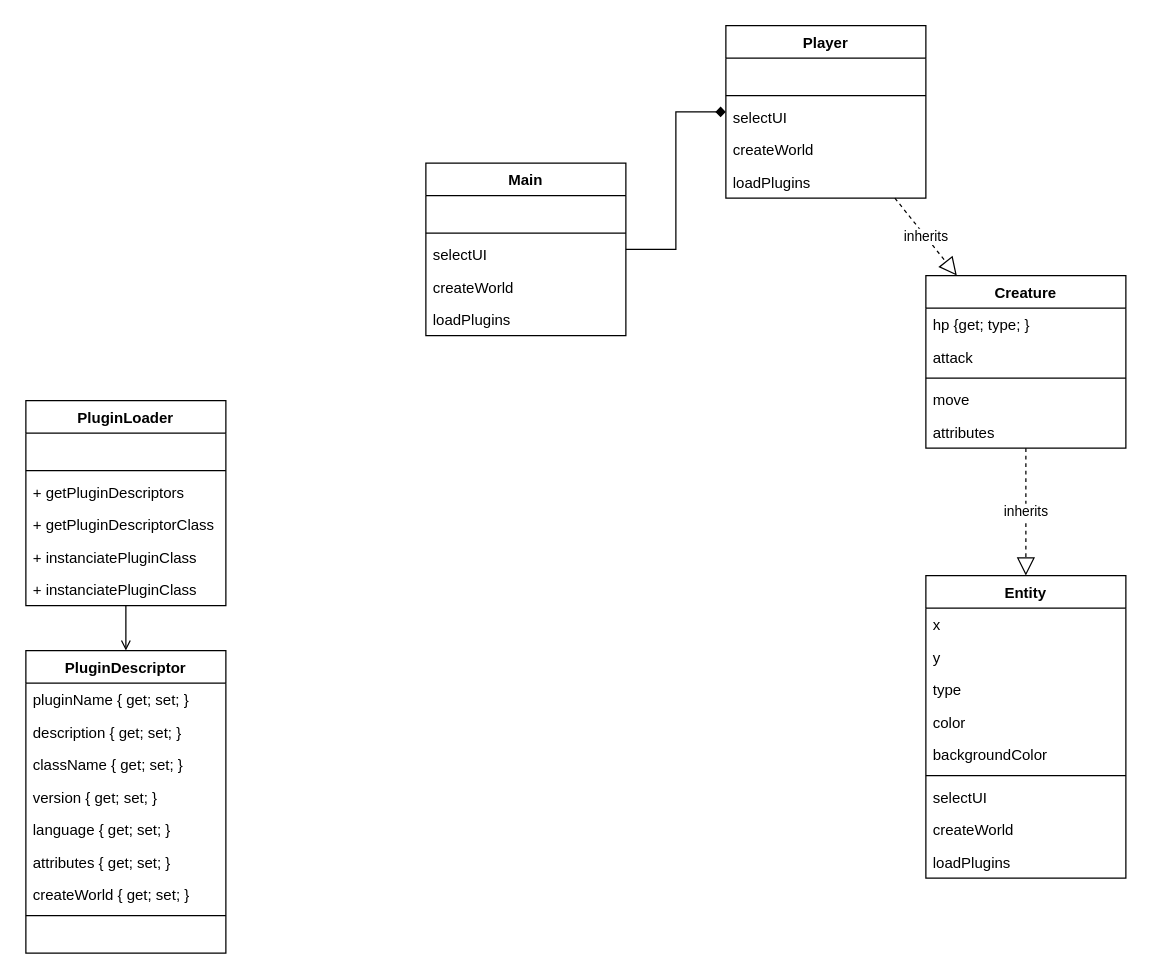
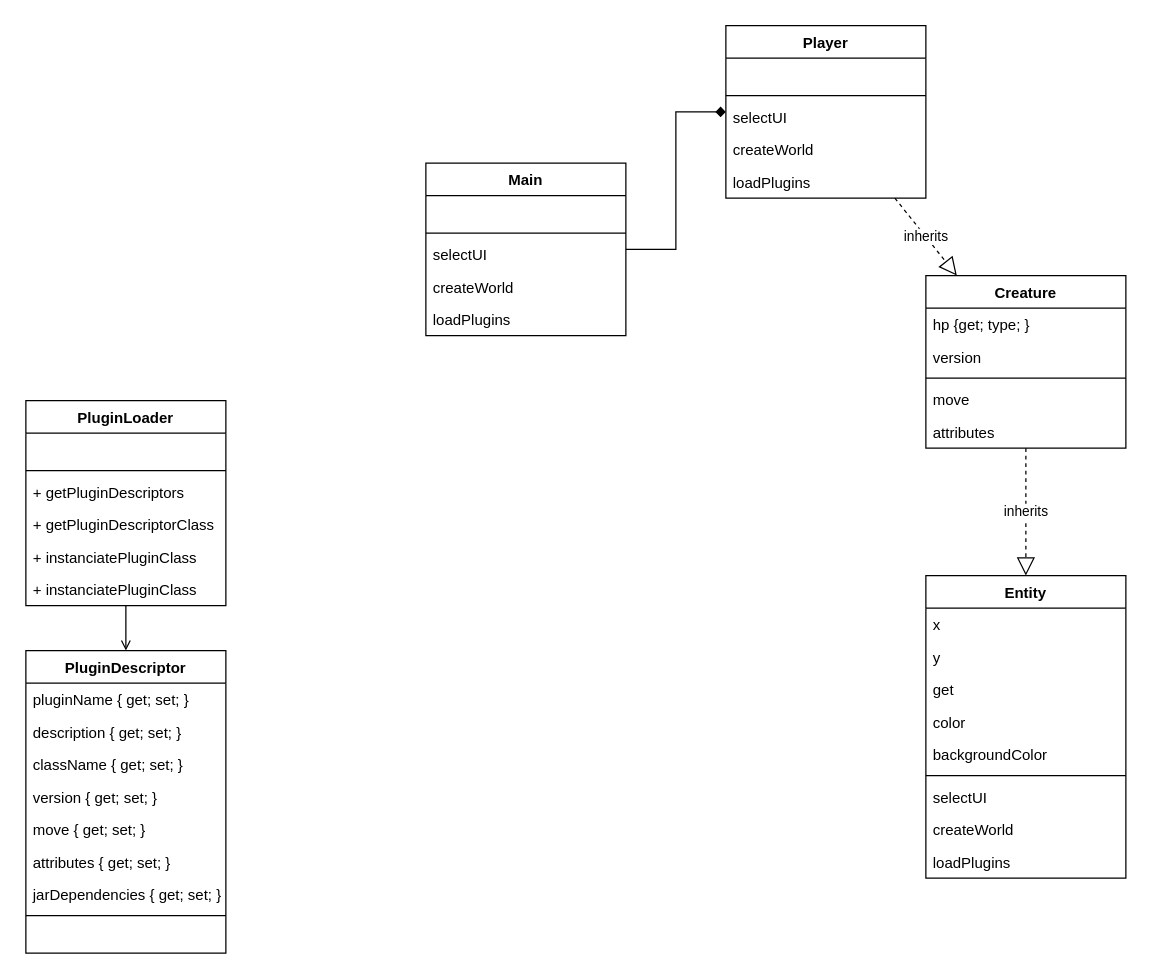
node "attack": label "attack" -> "version"
node "type": label "type" -> "get"
node "language { get; set; }": label "language { get; set; }" -> "move { get; set; }"
node "createWorld { get; set; }": label "createWorld { get; set; }" -> "jarDependencies { get; set; }"
